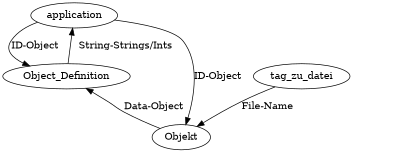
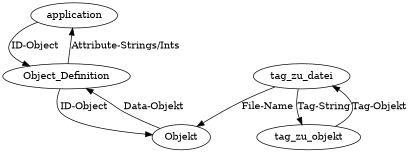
edge "application" -> "Objekt": now "Object_Definition" -> "Objekt"
edge "Object_Definition" -> "application": label "String-Strings/Ints" -> "Attribute-Strings/Ints"
edge "Objekt" -> "Object_Definition": label "Data-Object" -> "Data-Objekt"
node "tag_zu_objekt": added
